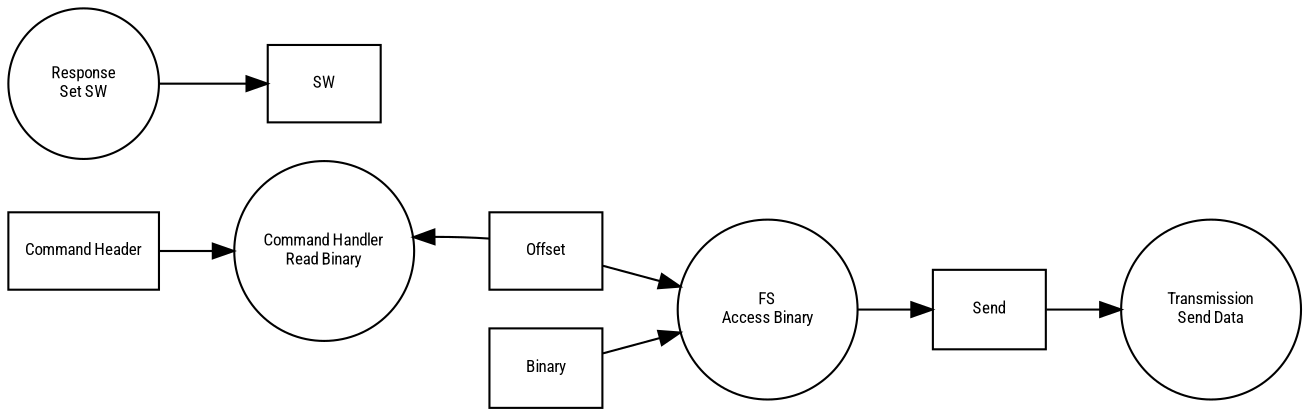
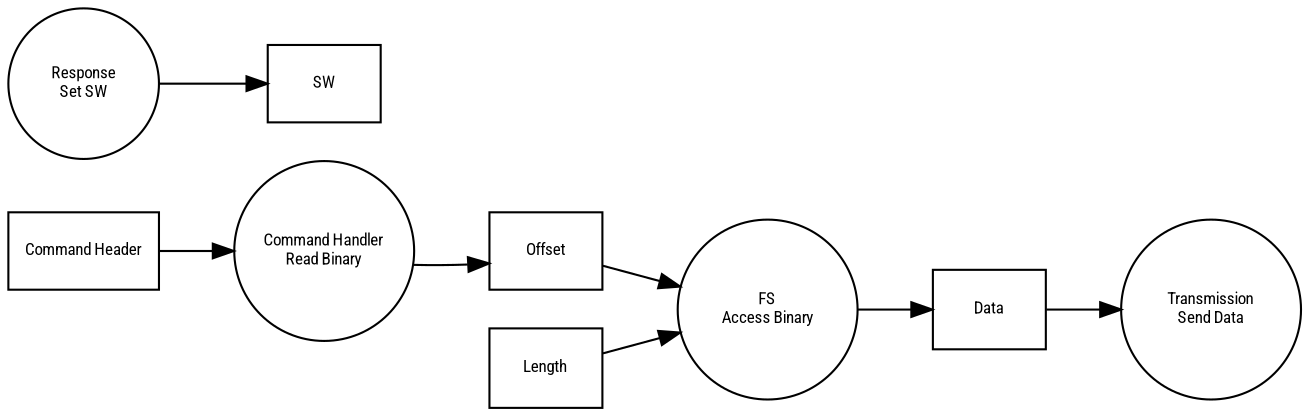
edge "Offset" -> "Command Handler Read Binary": reversed
node "Send": label "Send" -> "Data"
node "Binary": label "Binary" -> "Length"
